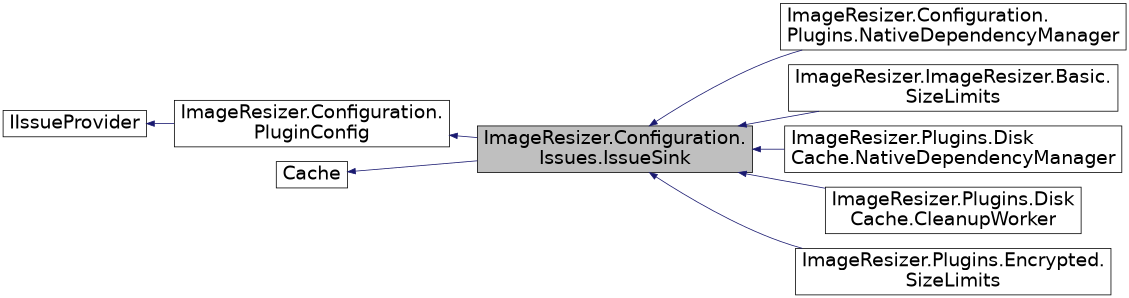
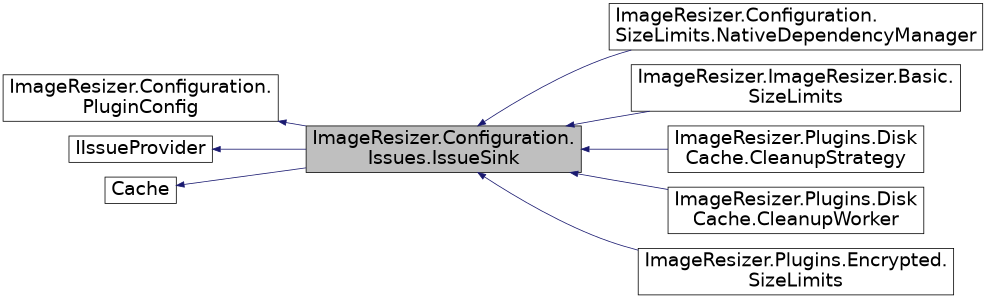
node "ImageResizer.Configuration. Plugins.NativeDependencyManager": label "ImageResizer.Configuration. Plugins.NativeDependencyManager" -> "ImageResizer.Configuration. SizeLimits.NativeDependencyManager"
edge "ImageResizer.Configuration. PluginConfig" -> "IIssueProvider": now "ImageResizer.Configuration. Issues.IssueSink" -> "IIssueProvider"
node "ImageResizer.Plugins.Disk Cache.NativeDependencyManager": label "ImageResizer.Plugins.Disk Cache.NativeDependencyManager" -> "ImageResizer.Plugins.Disk Cache.CleanupStrategy"
